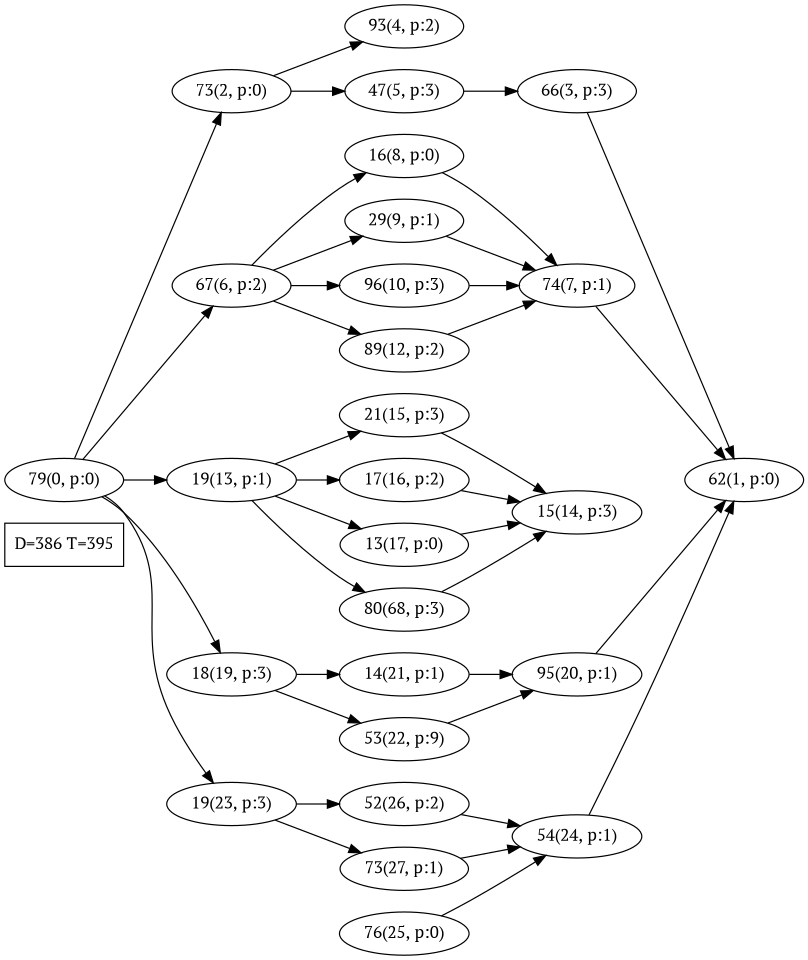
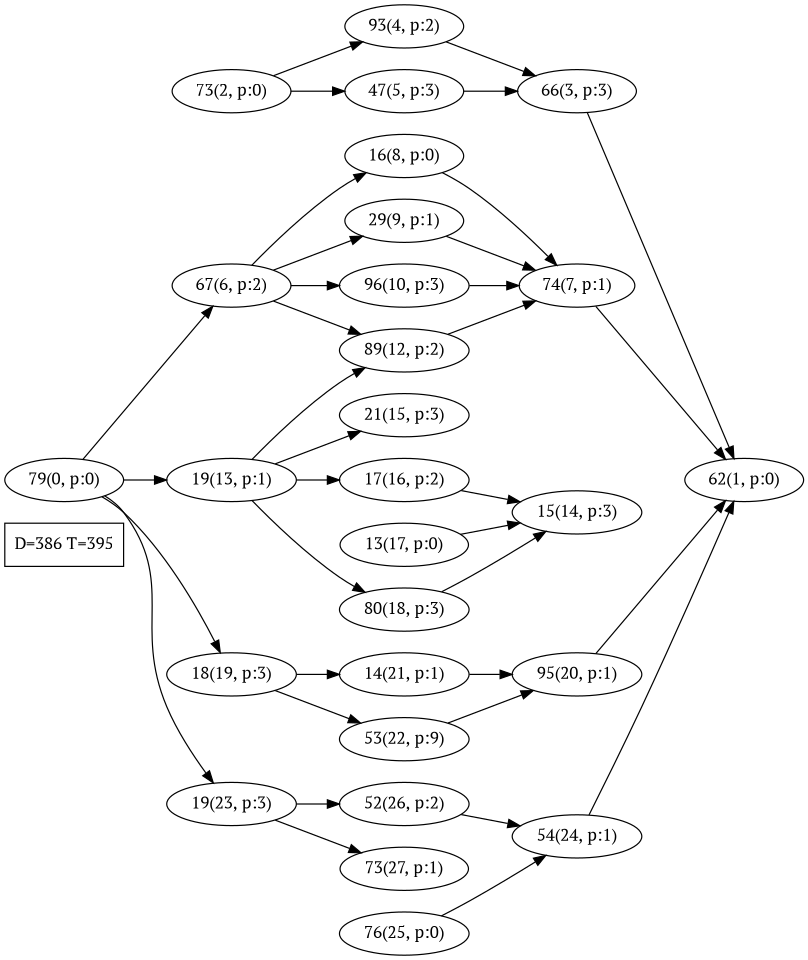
edge "93(4, p:2)" -> "66(3, p:3)": added
edge "79(0, p:0)" -> "73(2, p:0)": removed
edge "21(15, p:3)" -> "15(14, p:3)": removed
edge "19(13, p:1)" -> "13(17, p:0)": now "19(13, p:1)" -> "89(12, p:2)"
node "80(68, p:3)": label "80(68, p:3)" -> "80(18, p:3)"
edge "73(27, p:1)" -> "54(24, p:1)": removed
